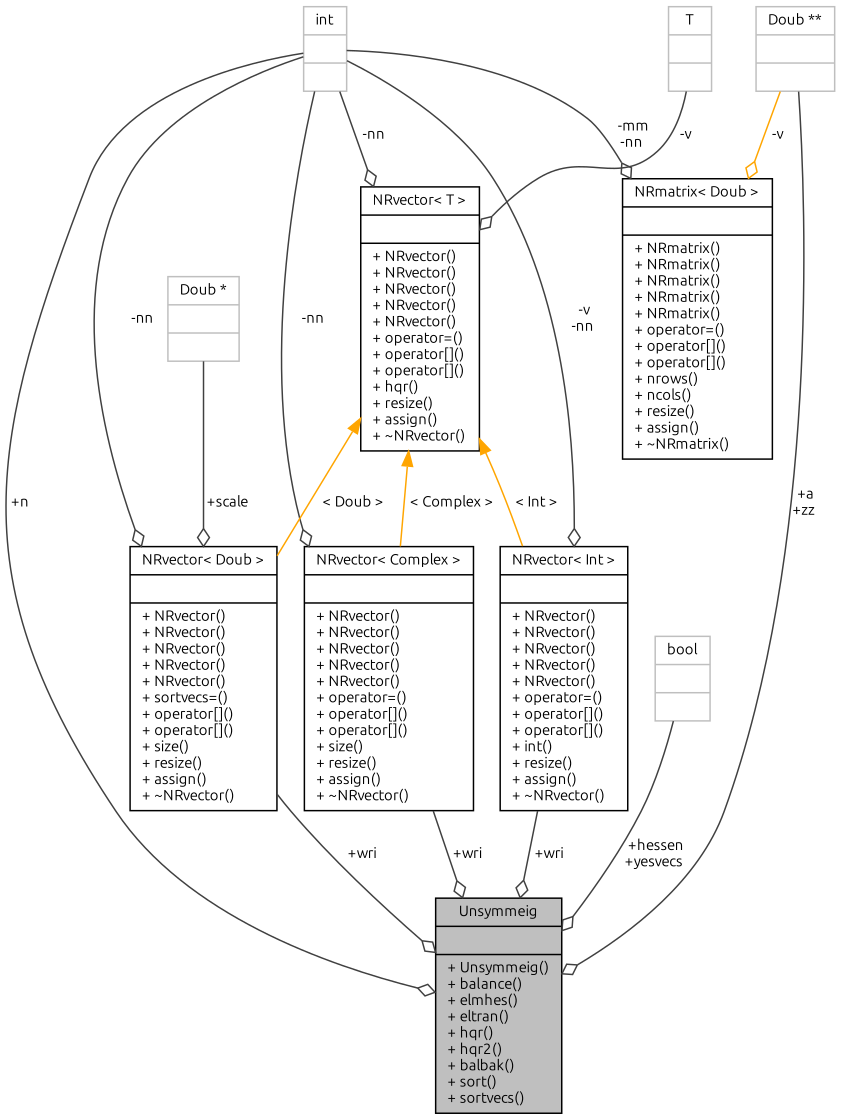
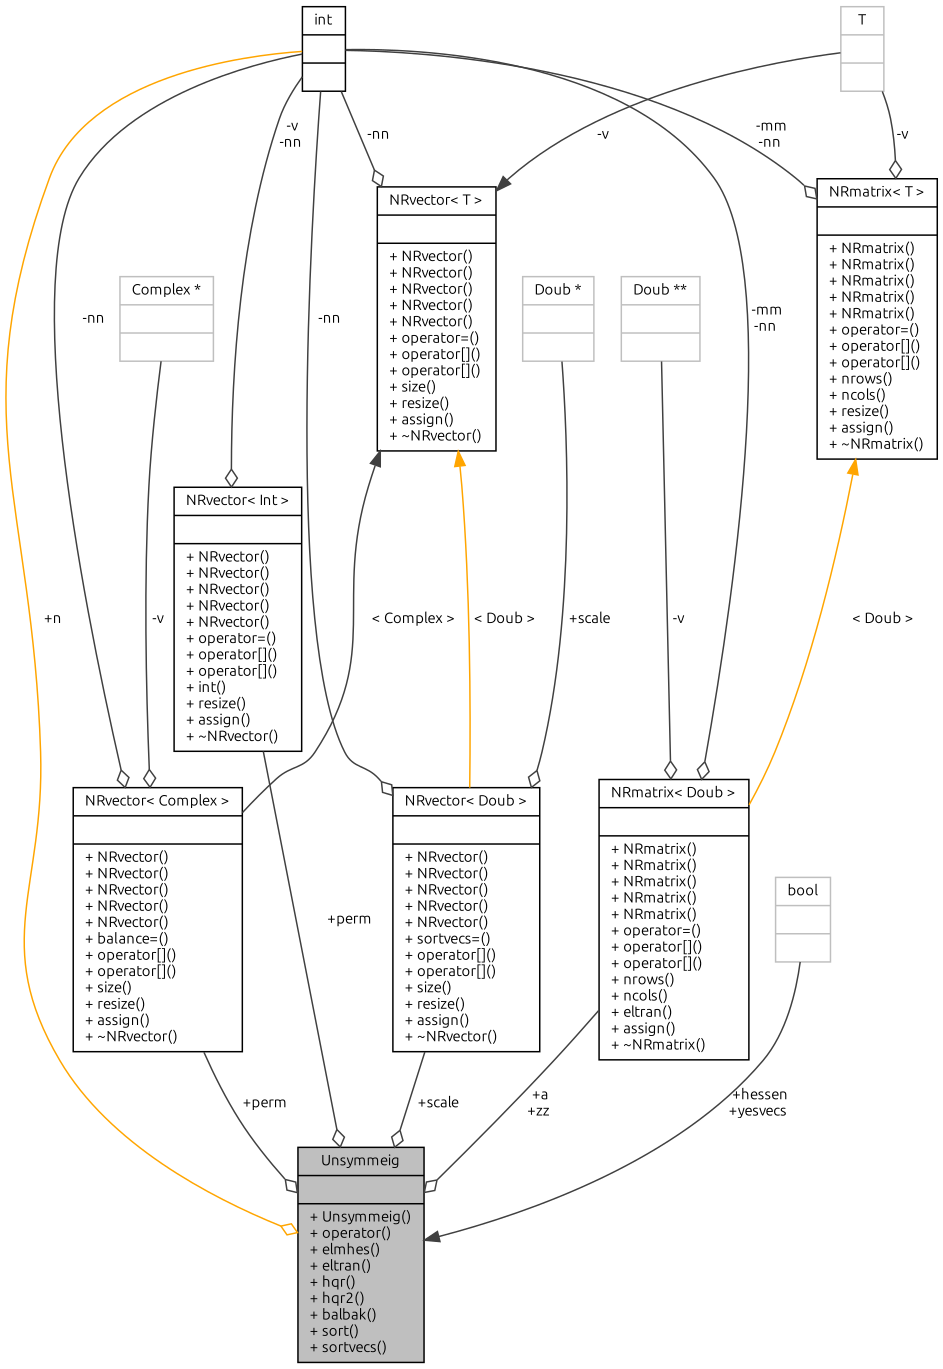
node "int": color grey75 -> black
edge "Doub **" -> "NRmatrix< Doub >": color orange -> grey25
edge "T" -> "NRvector< T >": arrowhead odiamond -> normal
node "Complex *": added
node "NRmatrix< T >": added
node "NRvector< T >": text "+ hqr()" -> "+ size()"
node "NRmatrix< Doub >": text "+ resize()" -> "+ eltran()"
edge "NRvector< Int >" -> "NRvector< T >": removed, label "< Int >"
edge "NRvector< Complex >" -> "NRvector< T >": color orange -> grey25
edge "int" -> "Unsymmeig": color grey25 -> orange
edge "Doub **" -> "Unsymmeig": now "NRmatrix< Doub >" -> "Unsymmeig"
node "NRvector< Complex >": text "+ operator=()" -> "+ balance=()"
edge "bool" -> "Unsymmeig": arrowhead odiamond -> normal
edge "NRvector< Doub >" -> "Unsymmeig": label " +wri" -> " +scale"
edge "NRvector< Complex >" -> "Unsymmeig": label " +wri" -> " +perm"
edge "NRvector< Int >" -> "Unsymmeig": label " +wri" -> " +perm"
node "Unsymmeig": text "+ balance()" -> "+ operator()"
